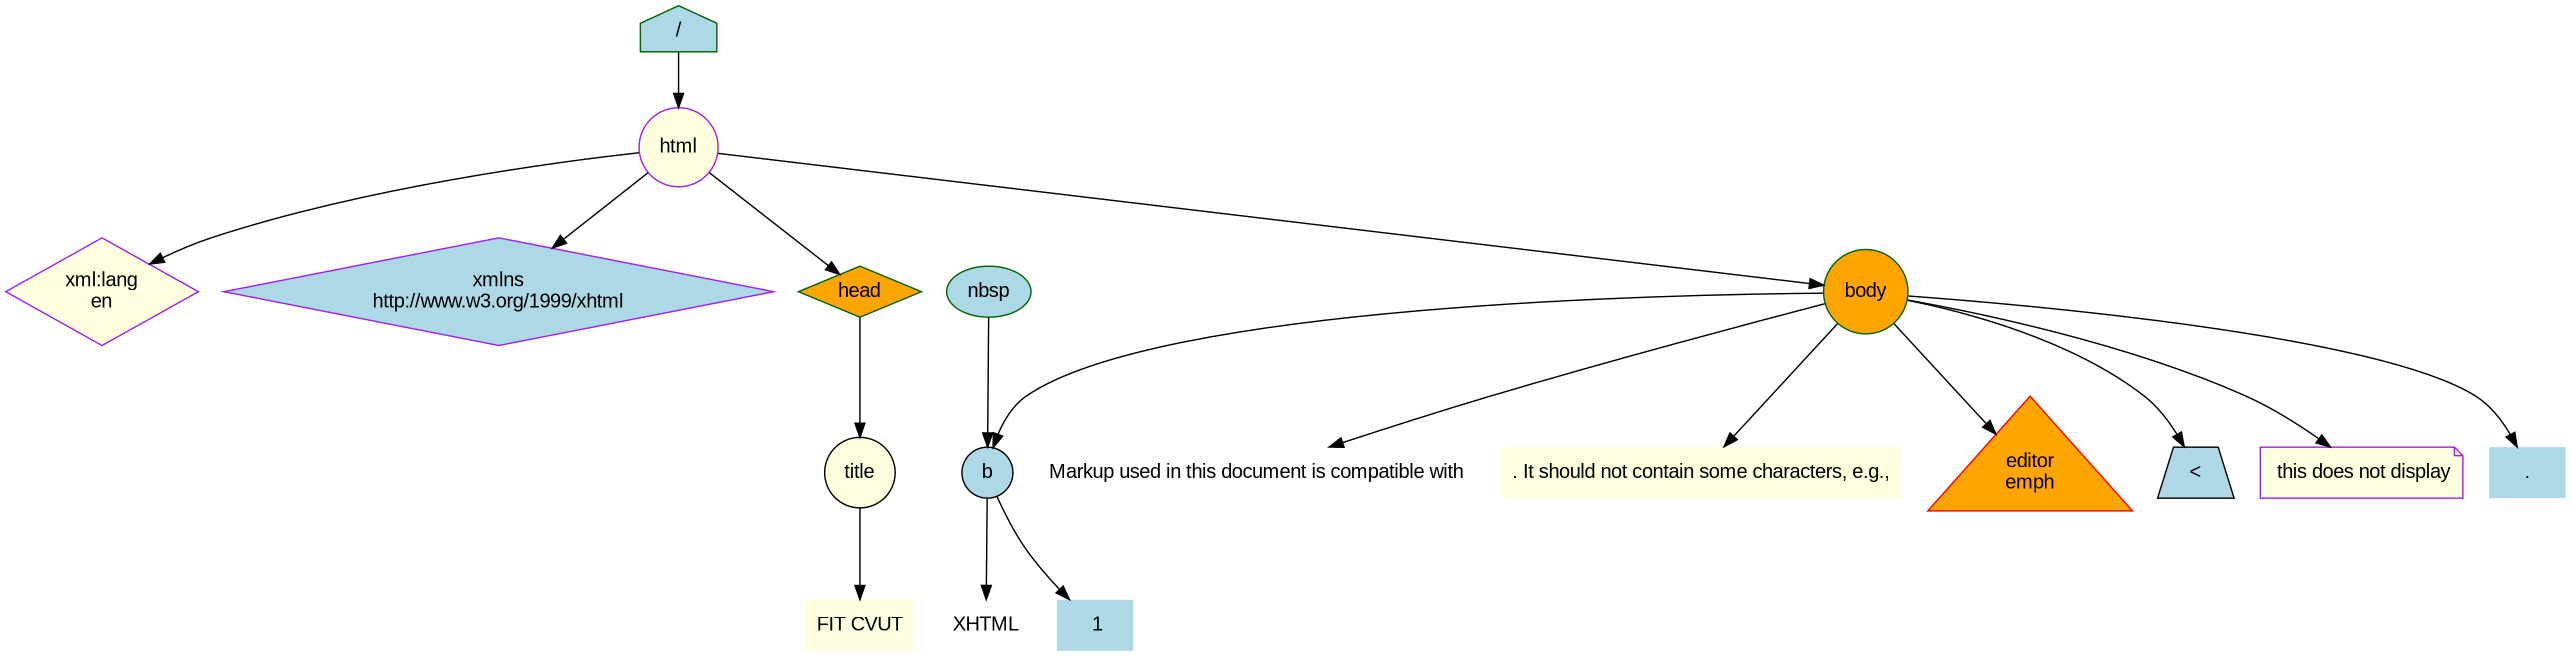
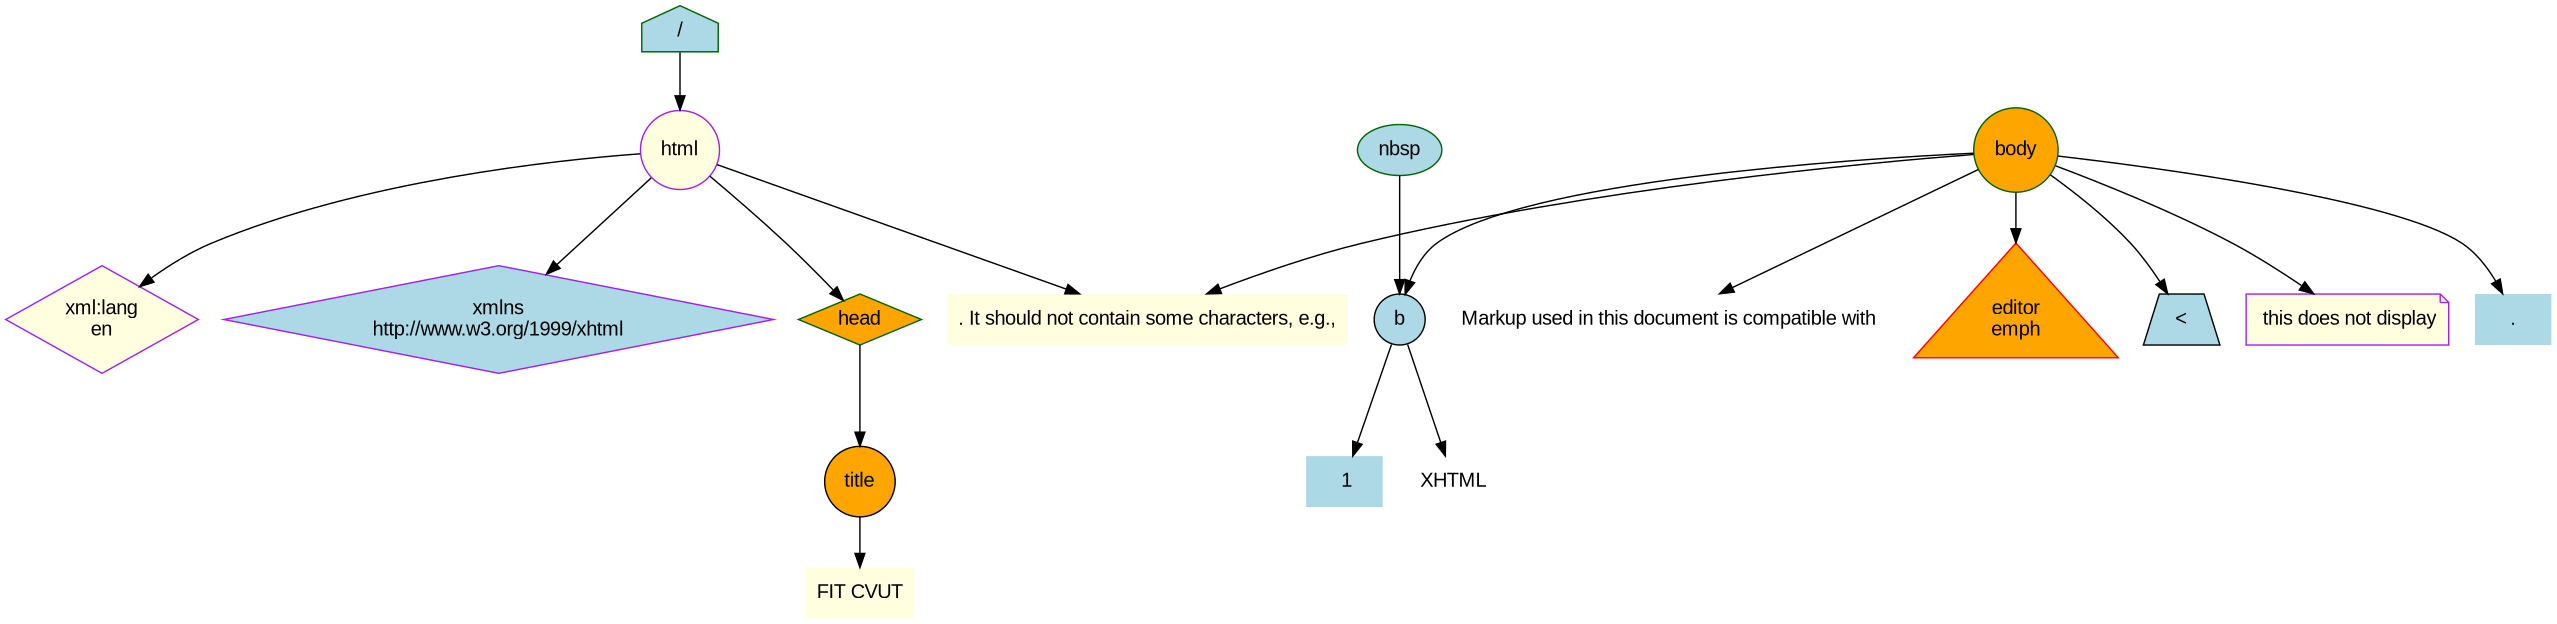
edge "html" -> "body": now "html" -> ". It should not contain some characters, e.g.,"
node "title": fillcolor lightyellow -> orange
